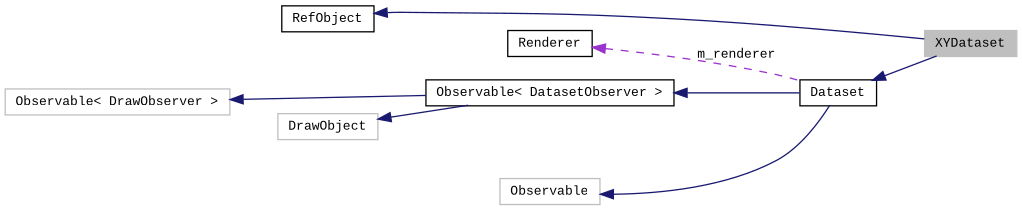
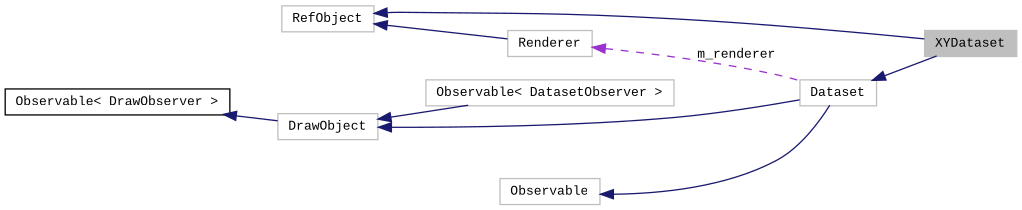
node "RefObject": color black -> grey75
edge "Renderer" -> "RefObject": added
node "Renderer": color black -> grey75
node "Observable< DatasetObserver >": color black -> grey75
edge "Dataset" -> "Observable< DatasetObserver >": now "Dataset" -> "DrawObject"
node "Dataset": color black -> grey75
edge "Observable< DatasetObserver >" -> "Observable< DrawObserver >": now "DrawObject" -> "Observable< DrawObserver >"
node "Observable< DrawObserver >": color grey75 -> black
